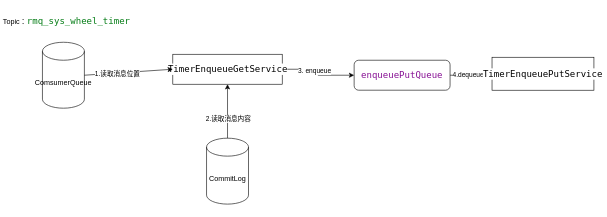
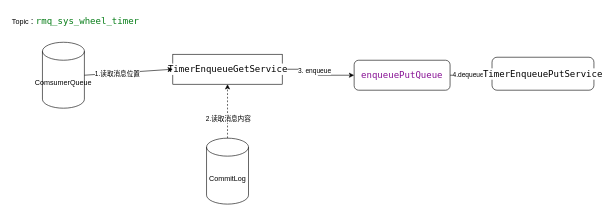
node "Topic：rmq_sys_wheel_timer": moved (66, 21) -> (75, 21)
node "TimerEnqueuePutService": shape rectangle -> rounded rectangle
edge "CommitLog" -> "TimerEnqueueGetService": style solid -> dashed
